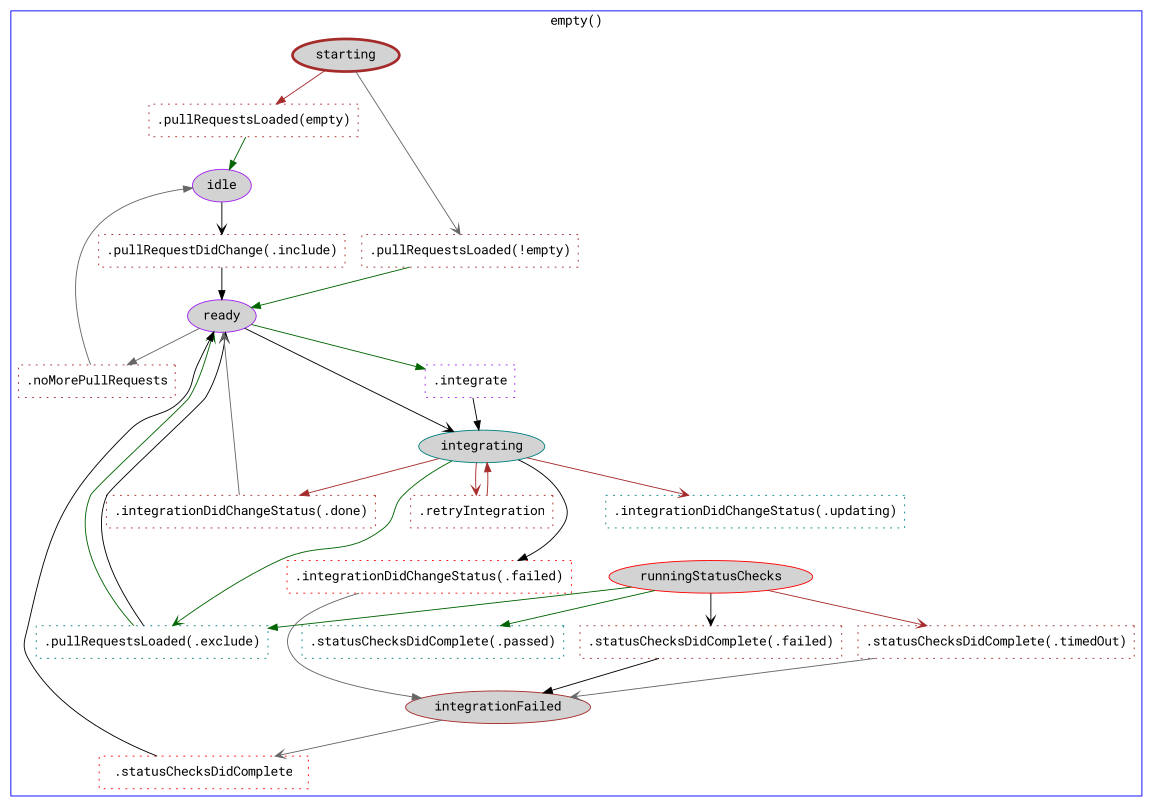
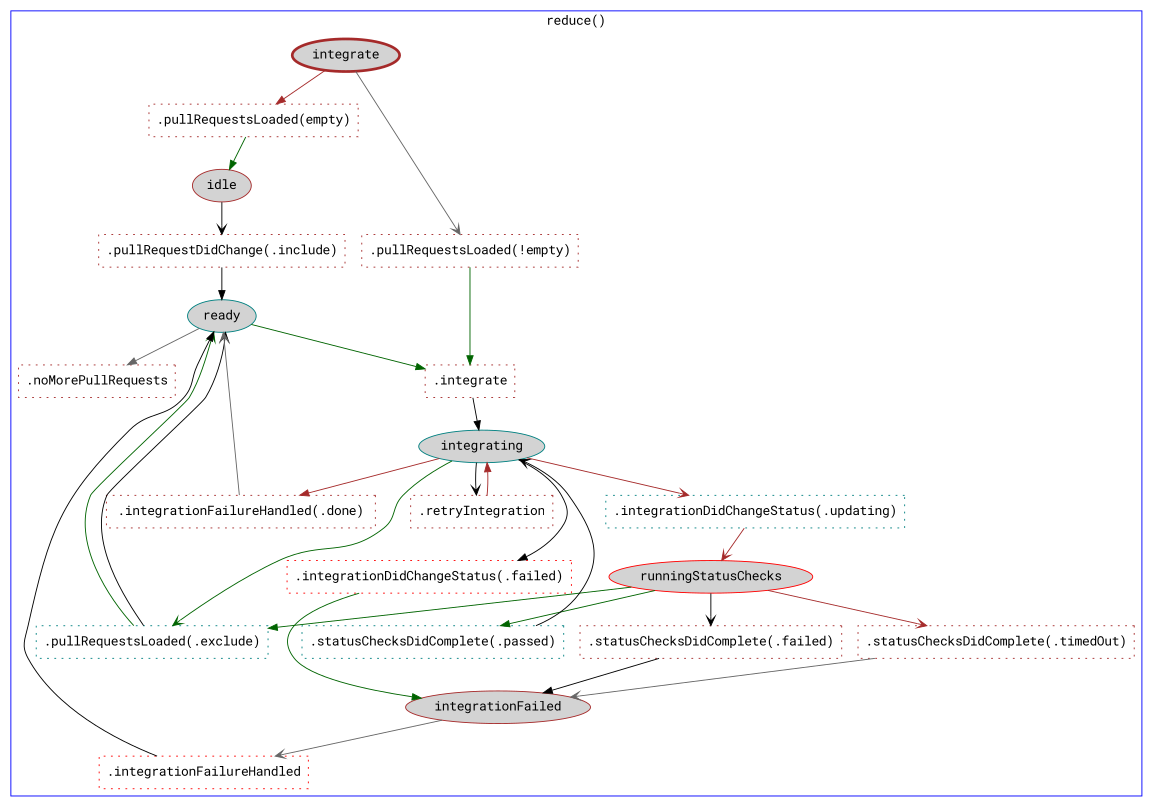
cluster "empty()": label "empty()" -> "reduce()"
node "starting": label "starting" -> "integrate"
node "idle": color purple -> brown
edge ".noMorePullRequests" -> "idle": removed
edge ".pullRequestsLoaded(!empty)" -> "ready": now ".pullRequestsLoaded(!empty)" -> ".integrate"
node "ready": color purple -> teal
edge "ready" -> "integrating": now ".statusChecksDidComplete(.passed)" -> "integrating"
node ".integrate": color purple -> brown
edge "integrating" -> ".retryIntegration": color brown -> black
node ".integrationDidChangeStatus(.done)": label ".integrationDidChangeStatus(.done)" -> ".integrationFailureHandled(.done)"
edge ".integrationDidChangeStatus(.updating)" -> "runningStatusChecks": added
edge ".integrationDidChangeStatus(.failed)" -> "integrationFailed": color gray40 -> darkgreen
node ".statusChecksDidComplete": label ".statusChecksDidComplete" -> ".integrationFailureHandled"
